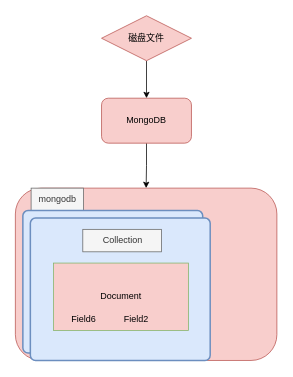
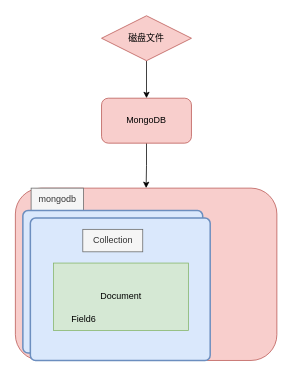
node "Collection": size 79x23 -> 60x23
node "Document": fillcolor #f8cecc -> #d5e8d4
node "Field2": removed
